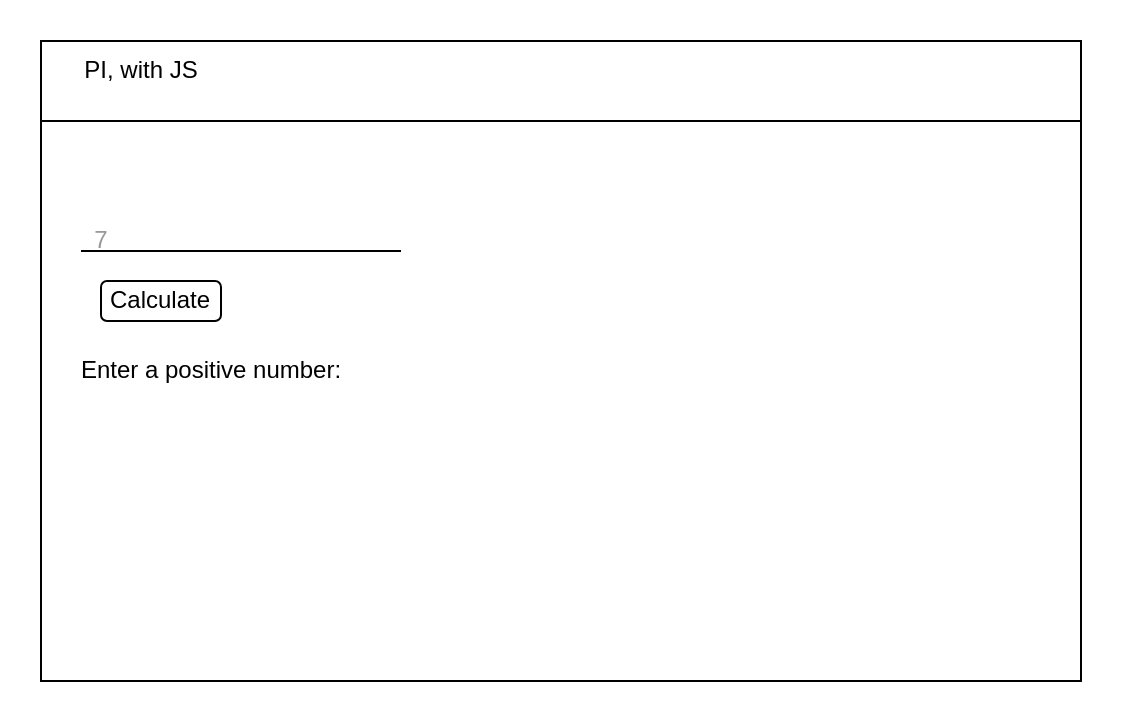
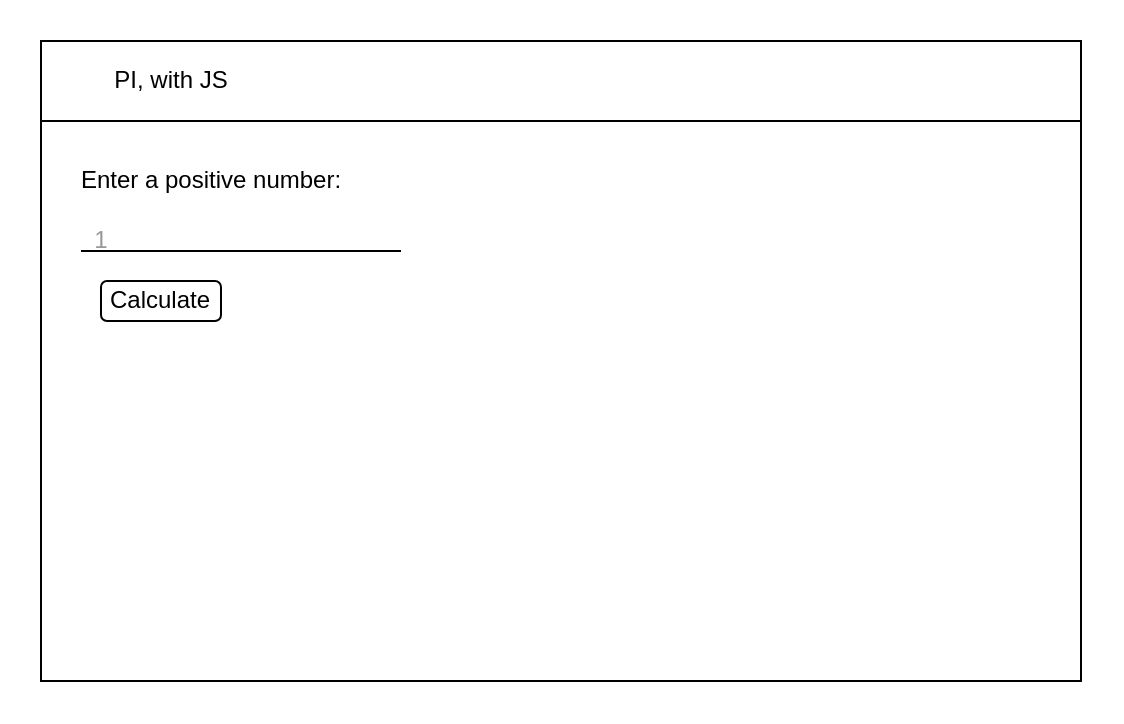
node "PI, with JS": moved (141, 71) -> (171, 81)
node "7": label "7" -> "1"
node "Enter a positive number:": moved (211, 371) -> (211, 181)
